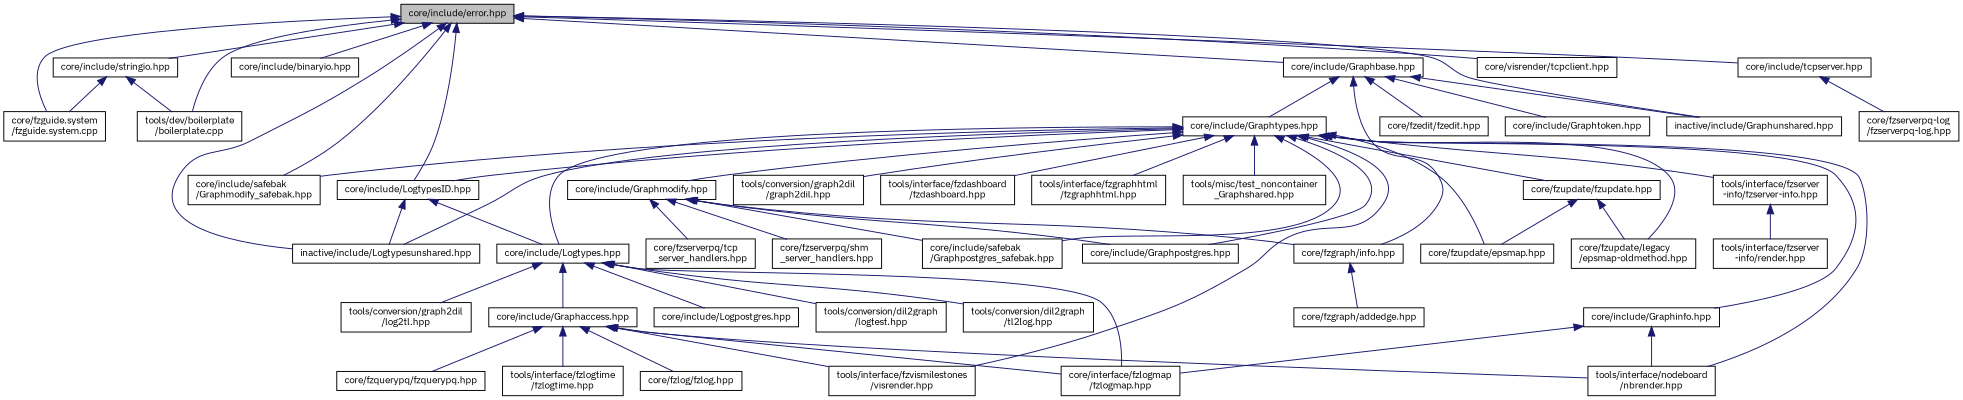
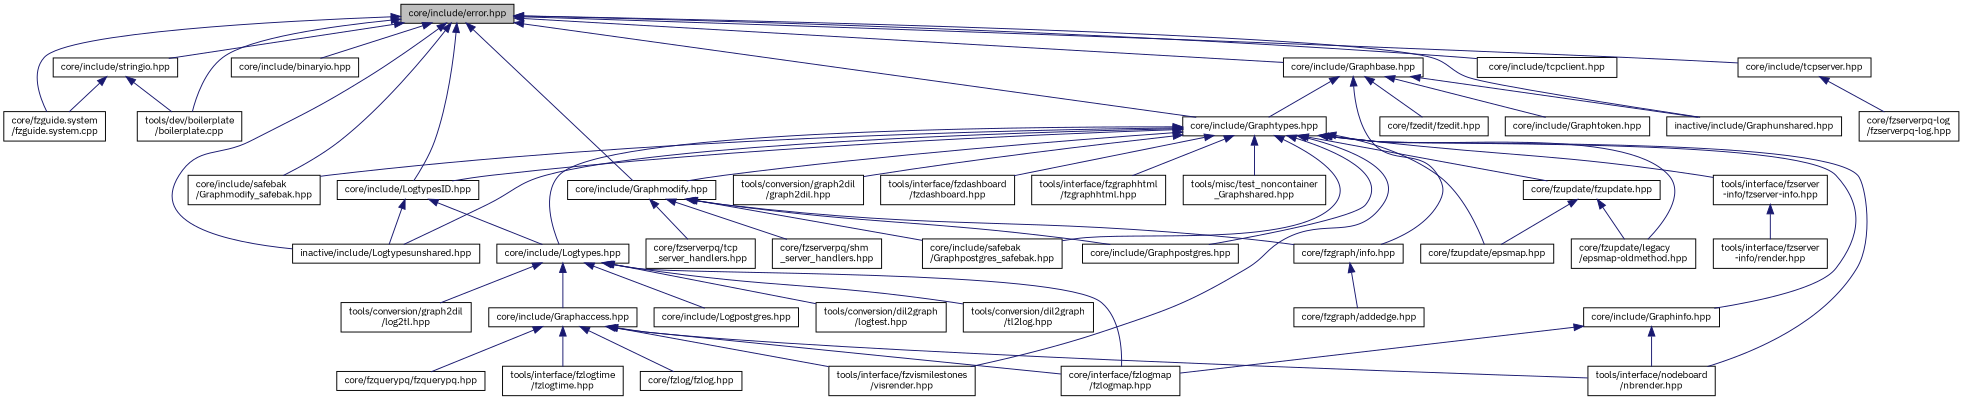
node "core/visrender/tcpclient.hpp": label "core/visrender/tcpclient.hpp" -> "core/include/tcpclient.hpp"
edge "core/include/Graphtypes.hpp" -> "core/include/error.hpp": added
edge "core/include/Graphmodify.hpp" -> "core/include/error.hpp": added
